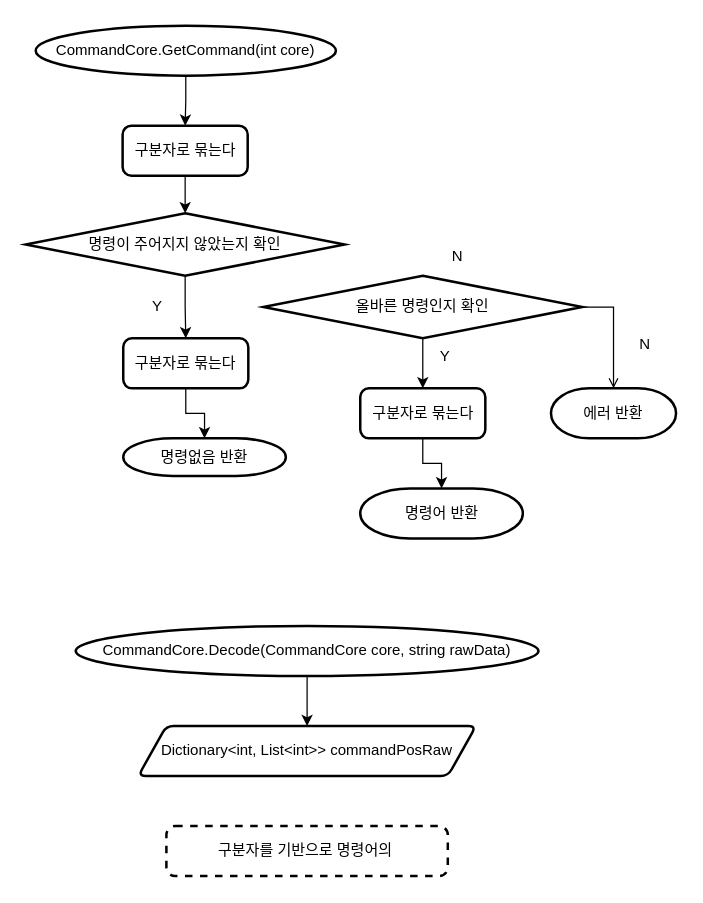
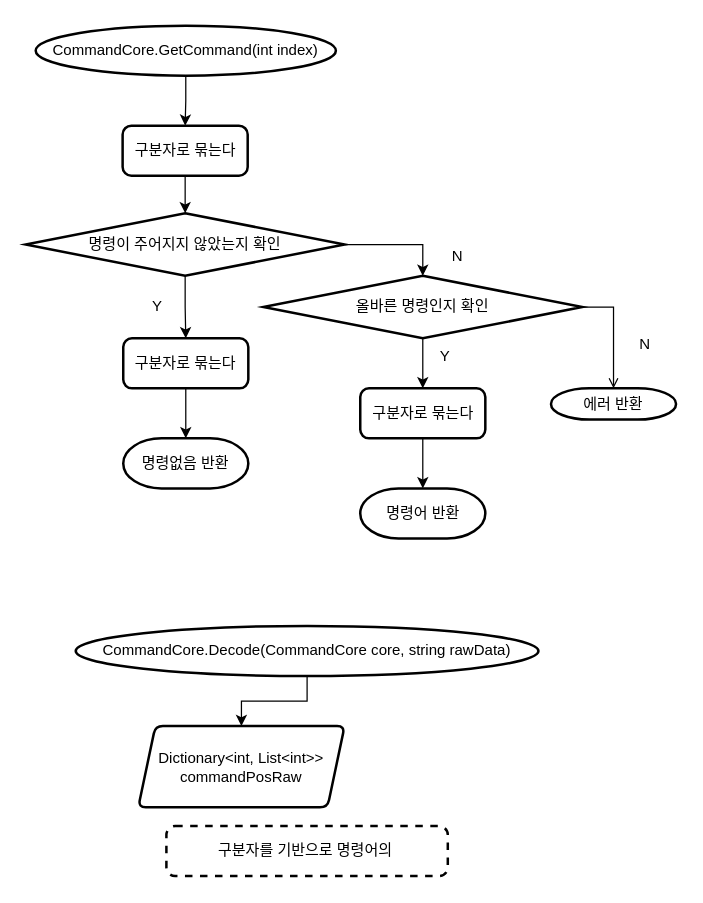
node "CommandCore.GetCommand(int core)": label "CommandCore.GetCommand(int core)" -> "CommandCore.GetCommand(int index)"
edge "명령이 주어지지 않았는지 확인" -> "올바른 명령인지 확인": added
node "에러 반환": size 125x50 -> 125x31
node "명령없음 반환": size 163x38 -> 125x50
node "명령어 반환": size 163x50 -> 125x50
node "Dictionary<int, List<int>> commandPosRaw": size 338x50 -> 206x81
